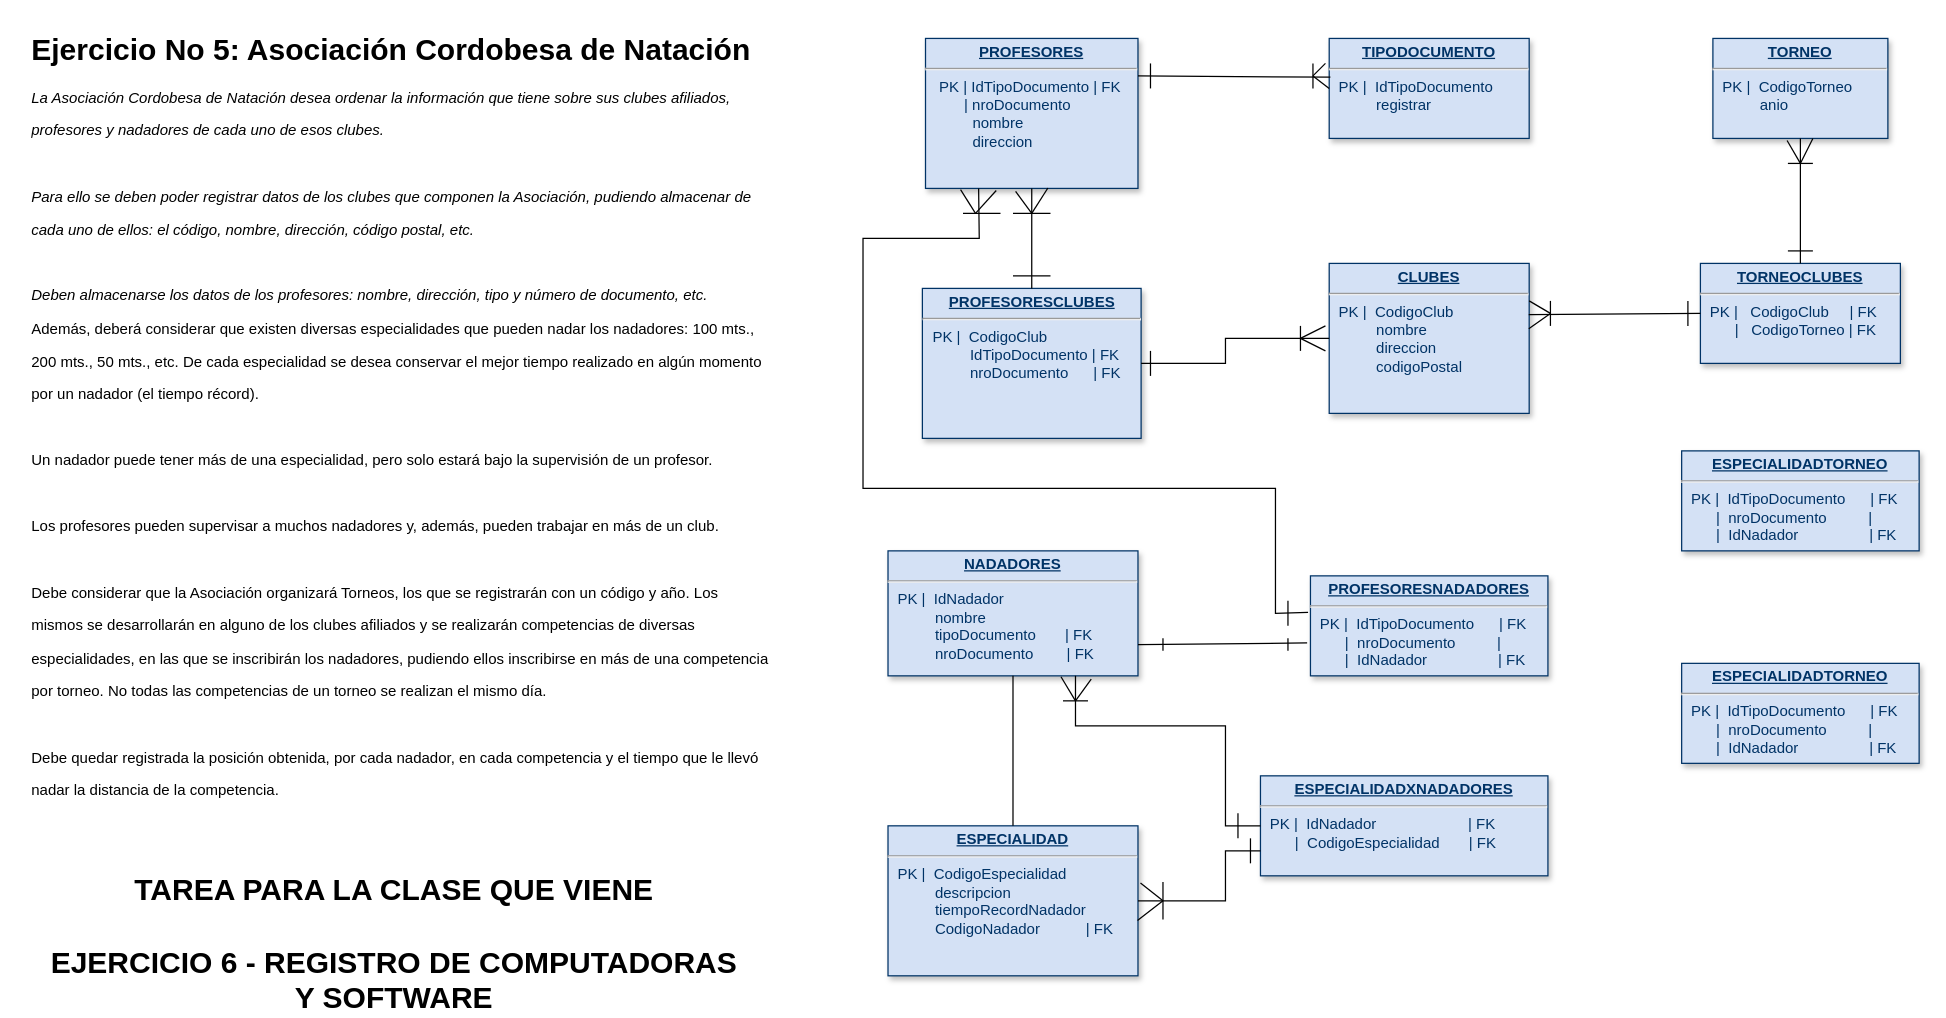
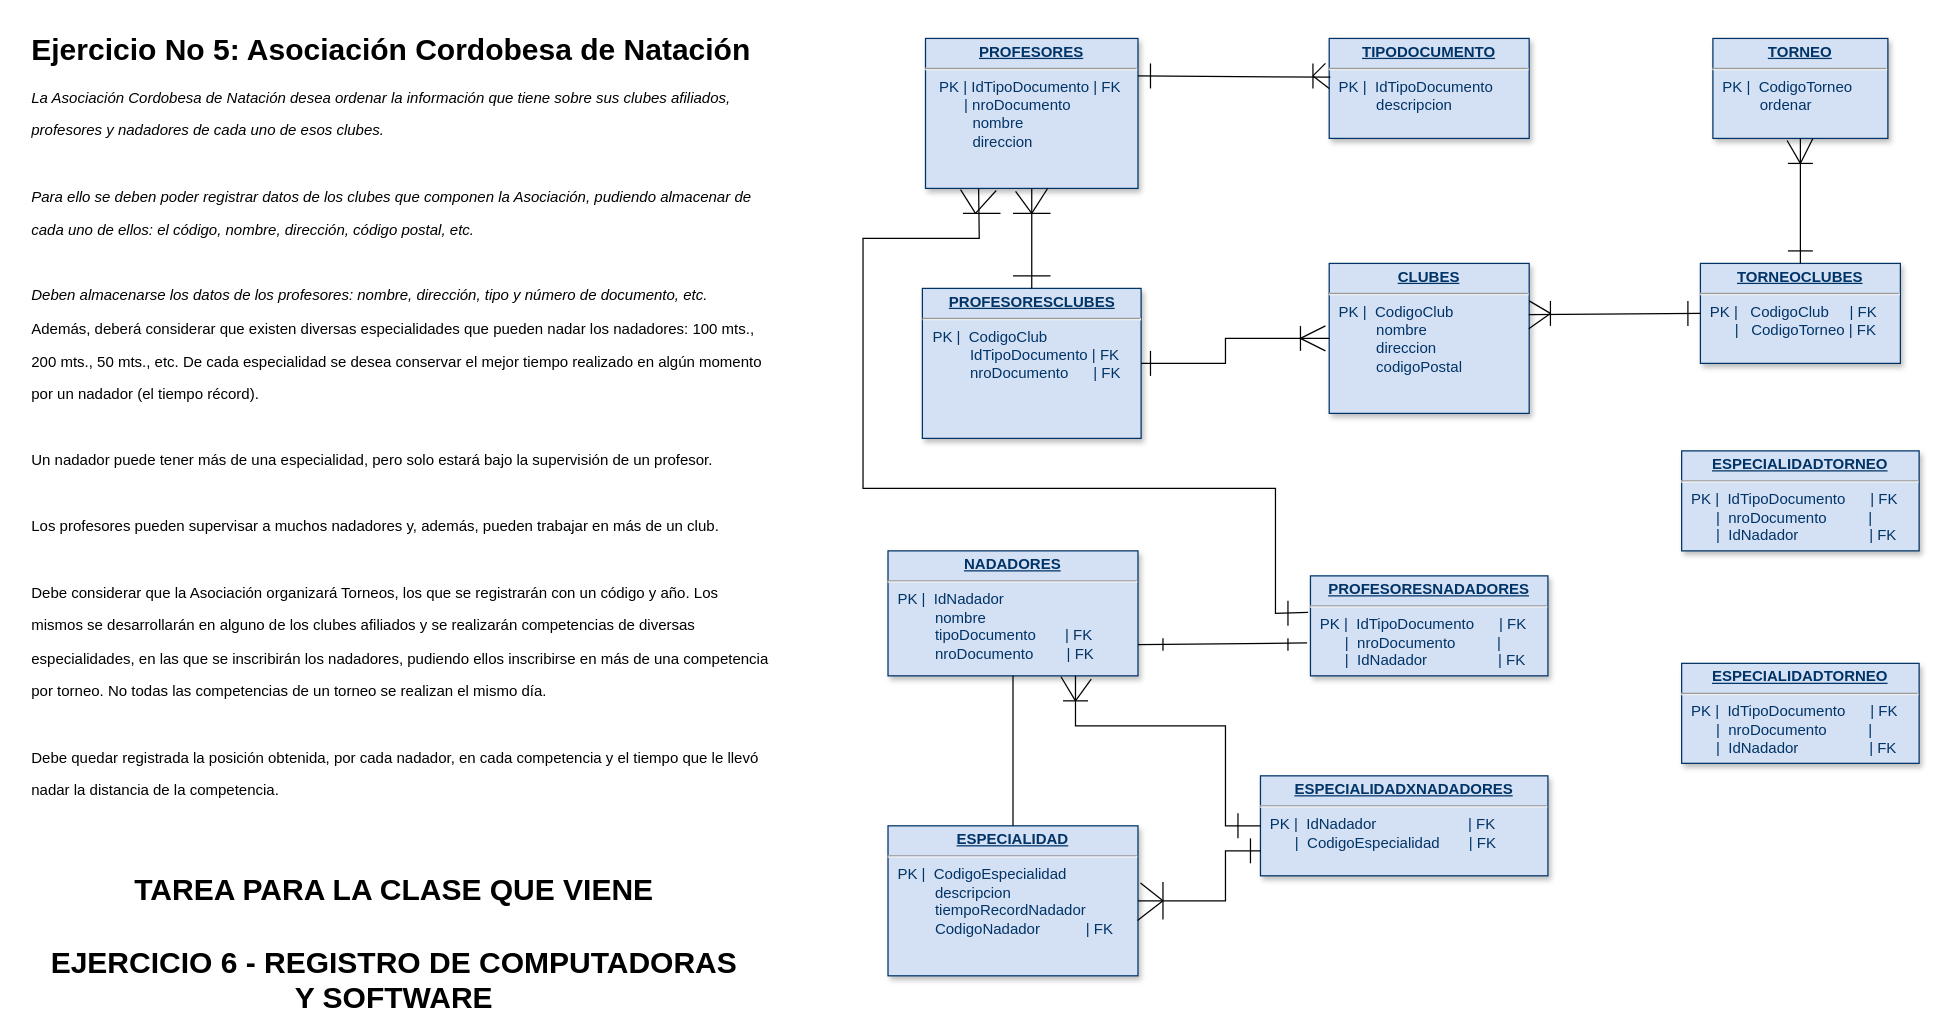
node "TIPODOCUMENTO PK | IdTipoDocumento registrar": label "TIPODOCUMENTO PK | IdTipoDocumento registrar" -> "TIPODOCUMENTO PK | IdTipoDocumento descripcion"
node "TORNEO PK | CodigoTorneo anio": label "TORNEO PK | CodigoTorneo anio" -> "TORNEO PK | CodigoTorneo ordenar"
